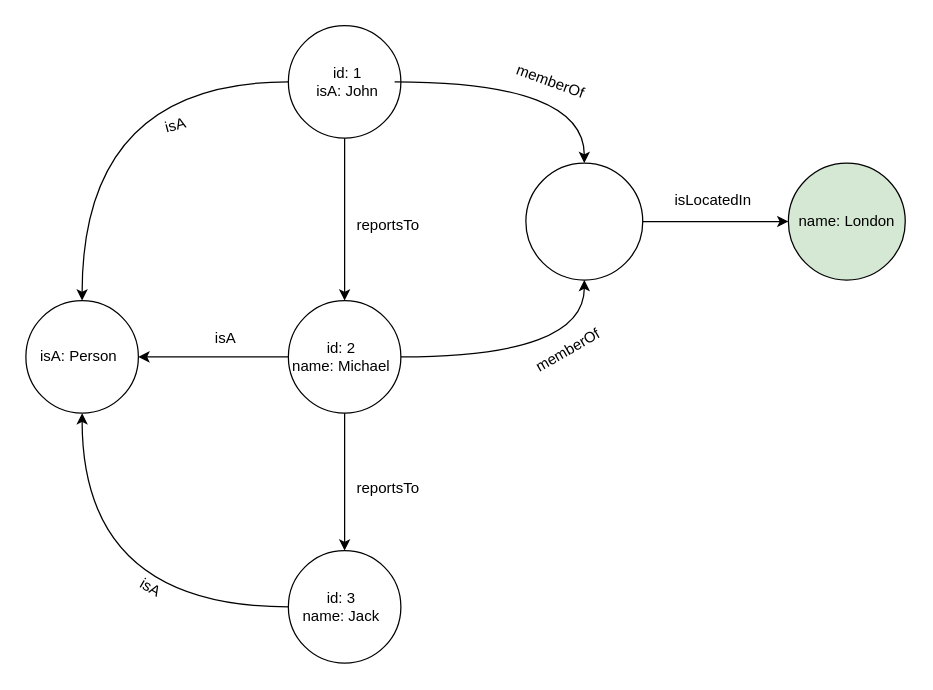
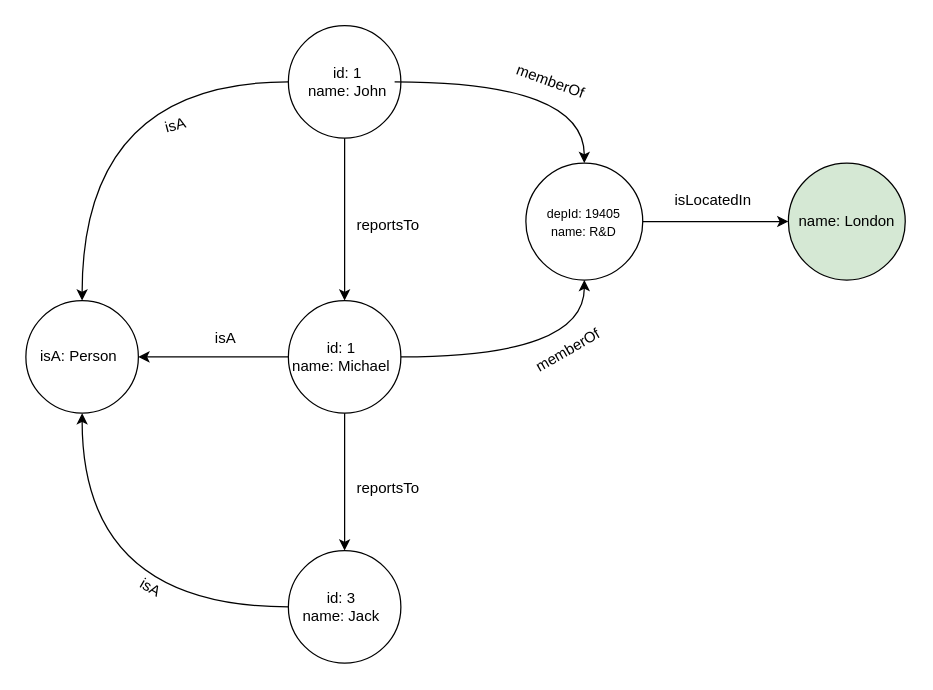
node "id: 1 isA: John": label "id: 1 isA: John" -> "id: 1 name: John"
node "depId: 19405 name: R&D": added
node "id: 2 name: Michael": label "id: 2 name: Michael" -> "id: 1 name: Michael"
